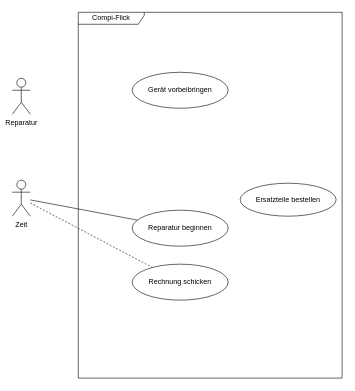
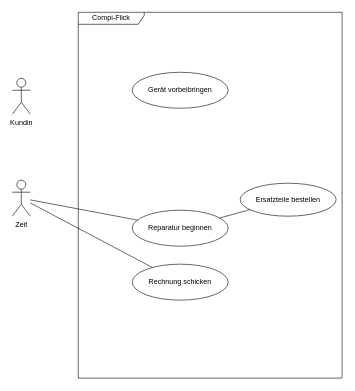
node "Reparatur": label "Reparatur" -> "Kundin"
edge "Ersatzteile bestellen" -- "Reparatur beginnen": added
edge "Zeit" -- "Rechnung schicken": style dashed -> solid
